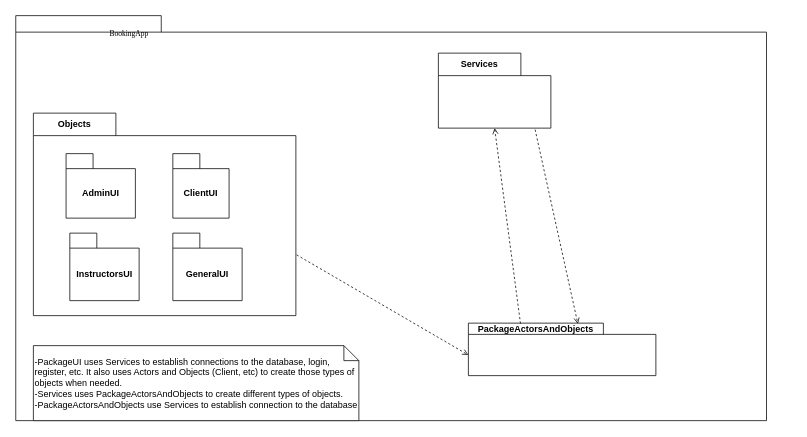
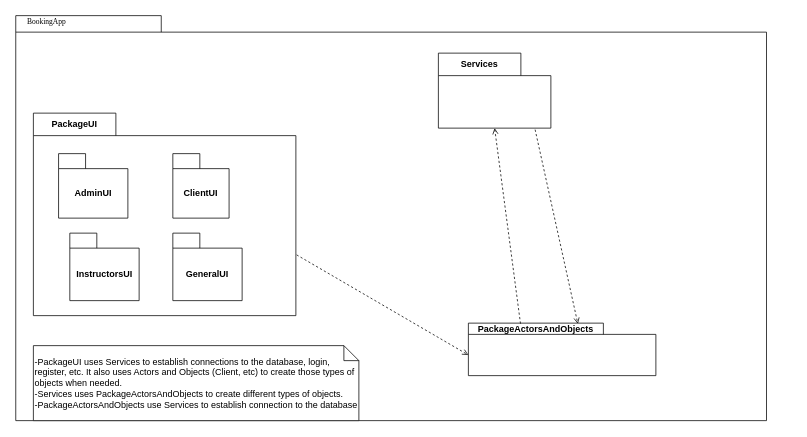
node "BookingApp": moved (157, 34) -> (75, 23)
node "Objects": label "Objects" -> "PackageUI"
node "AdminUI": moved (101, 186) -> (93, 186)
